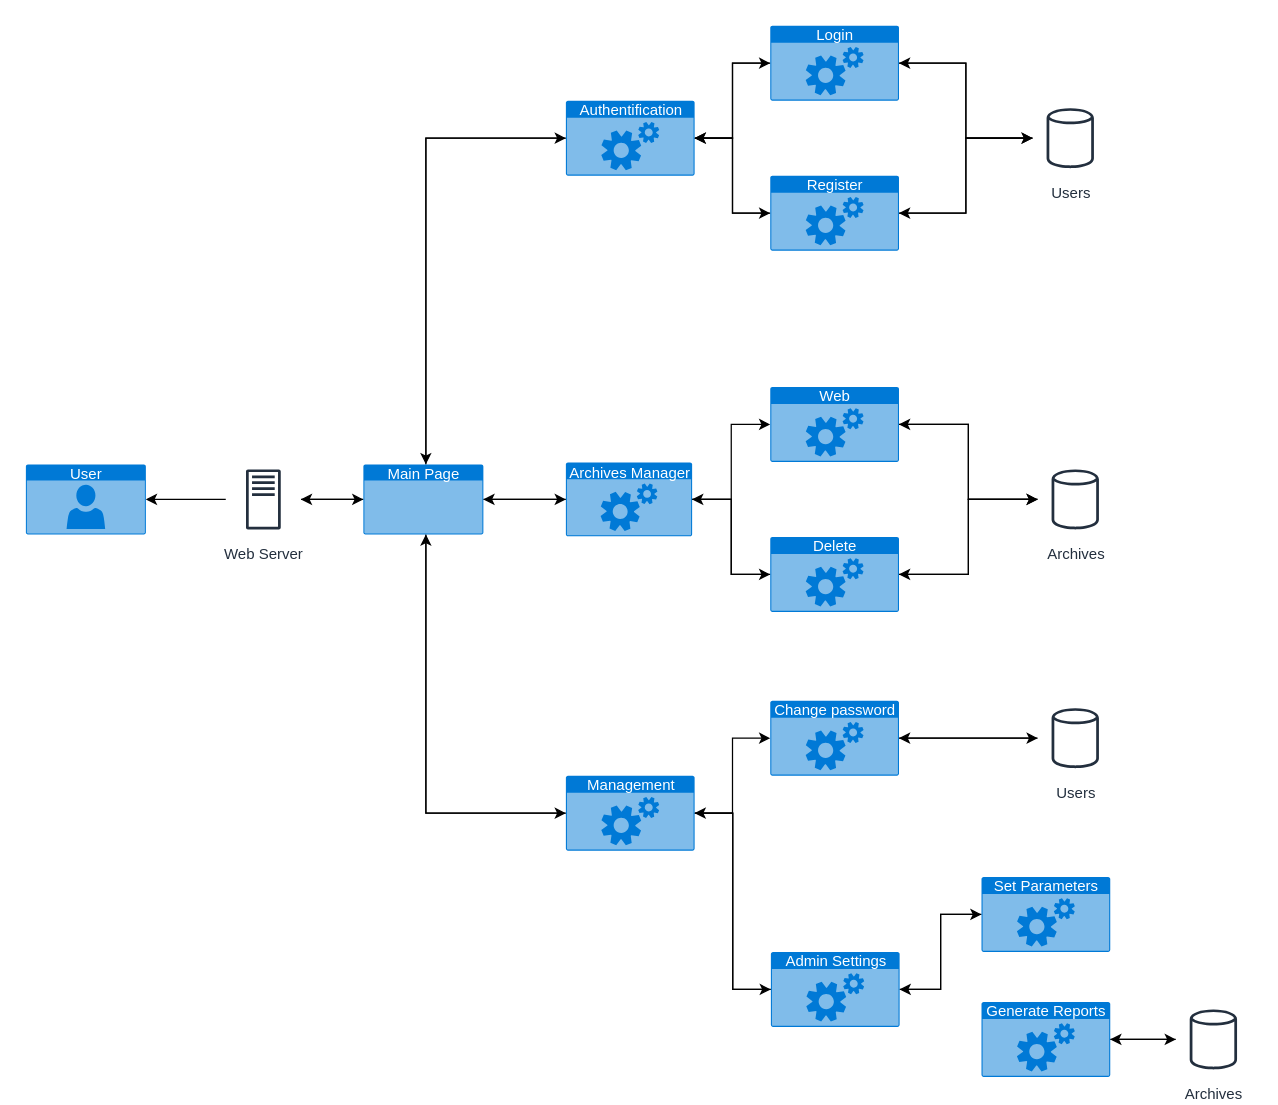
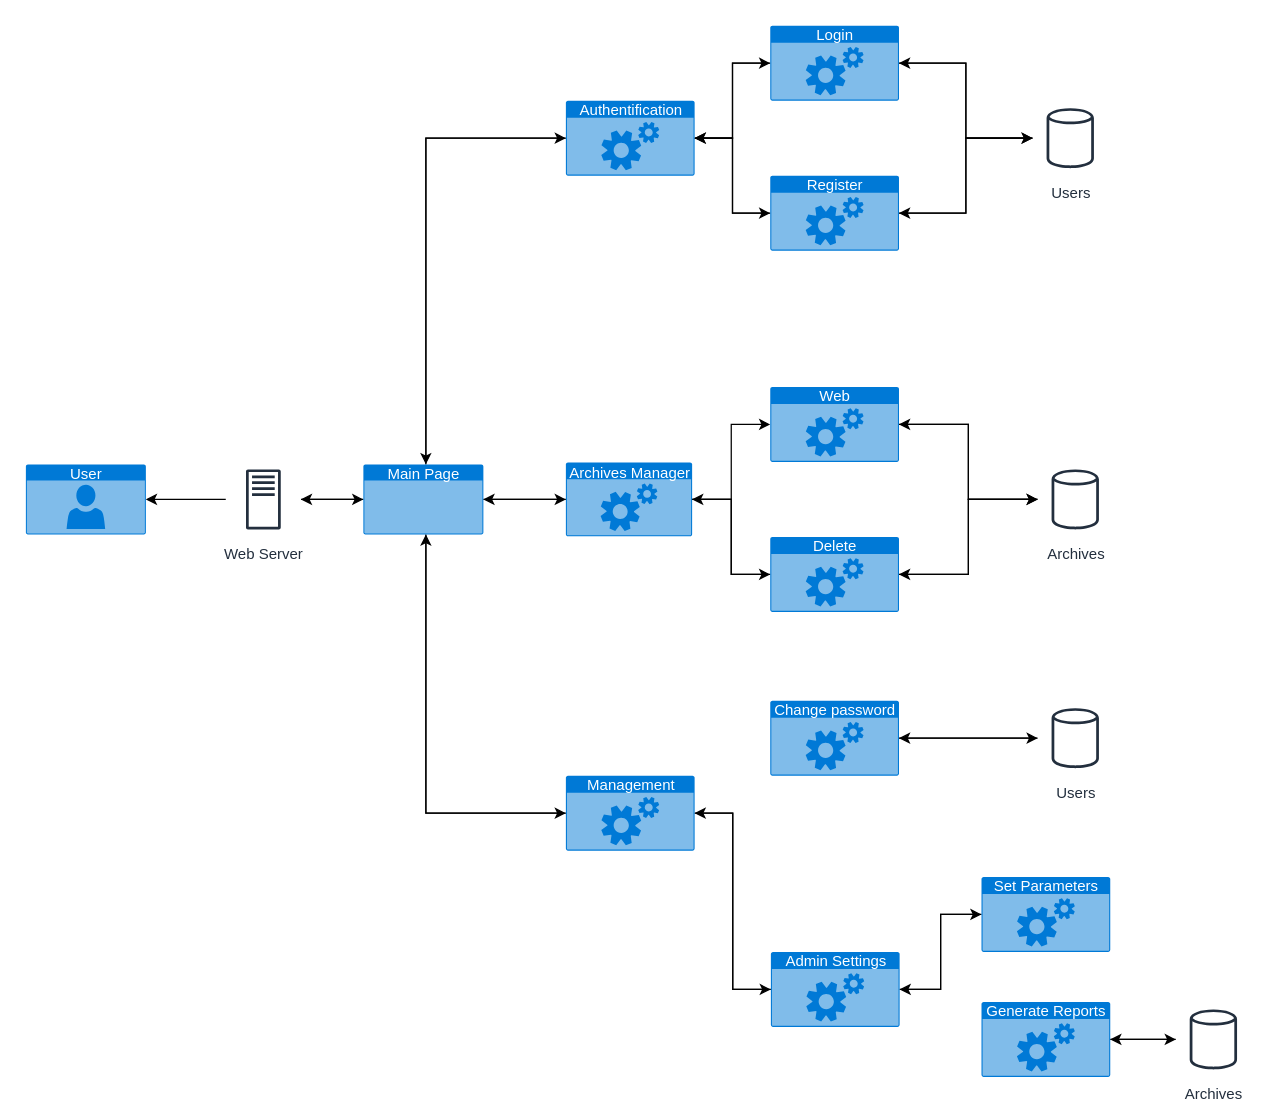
edge "Management" -> "Change password": removed
